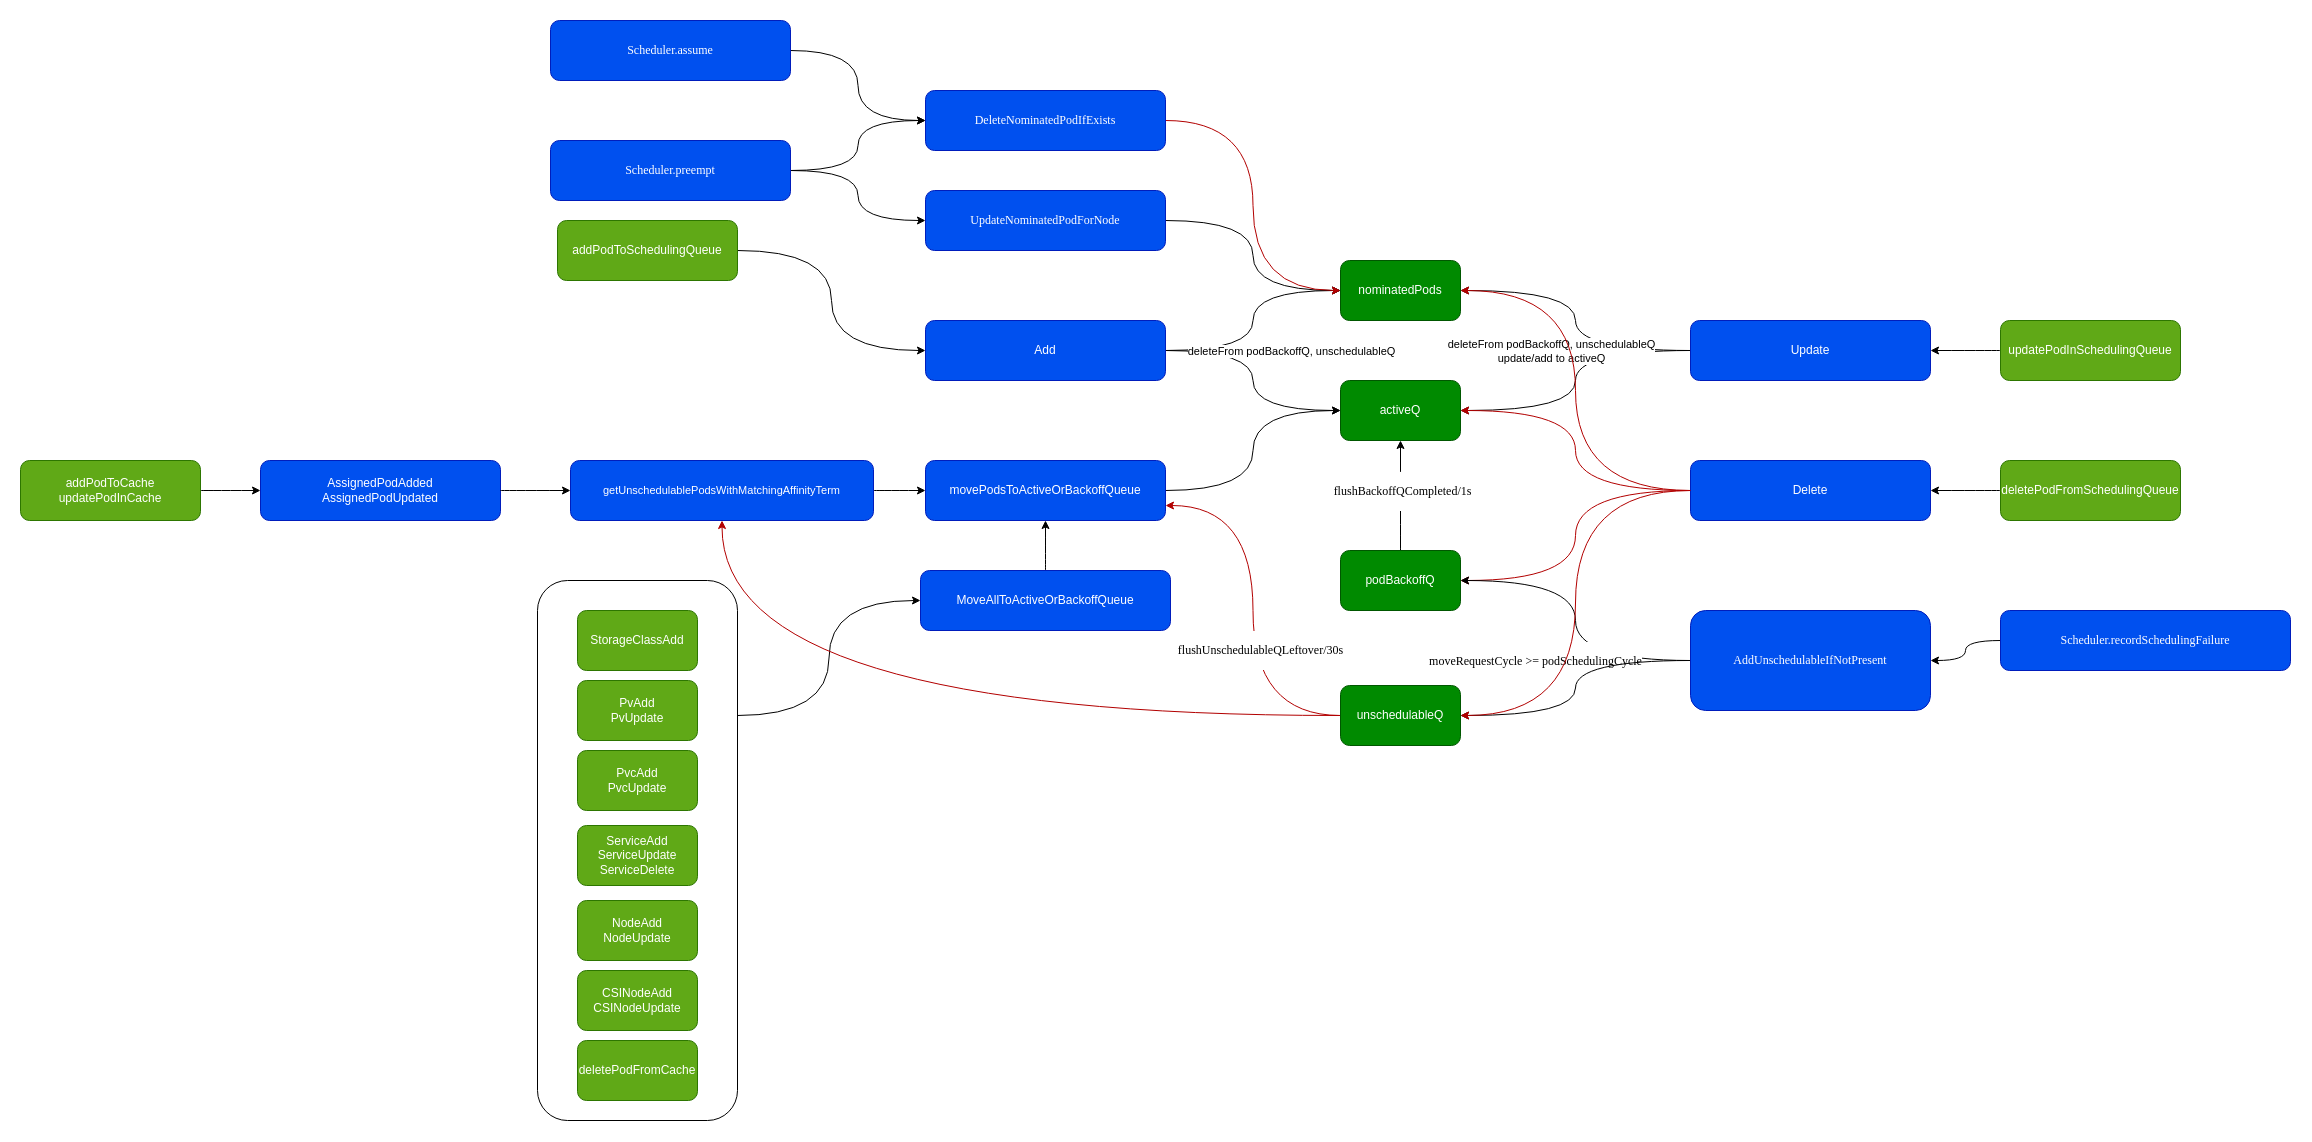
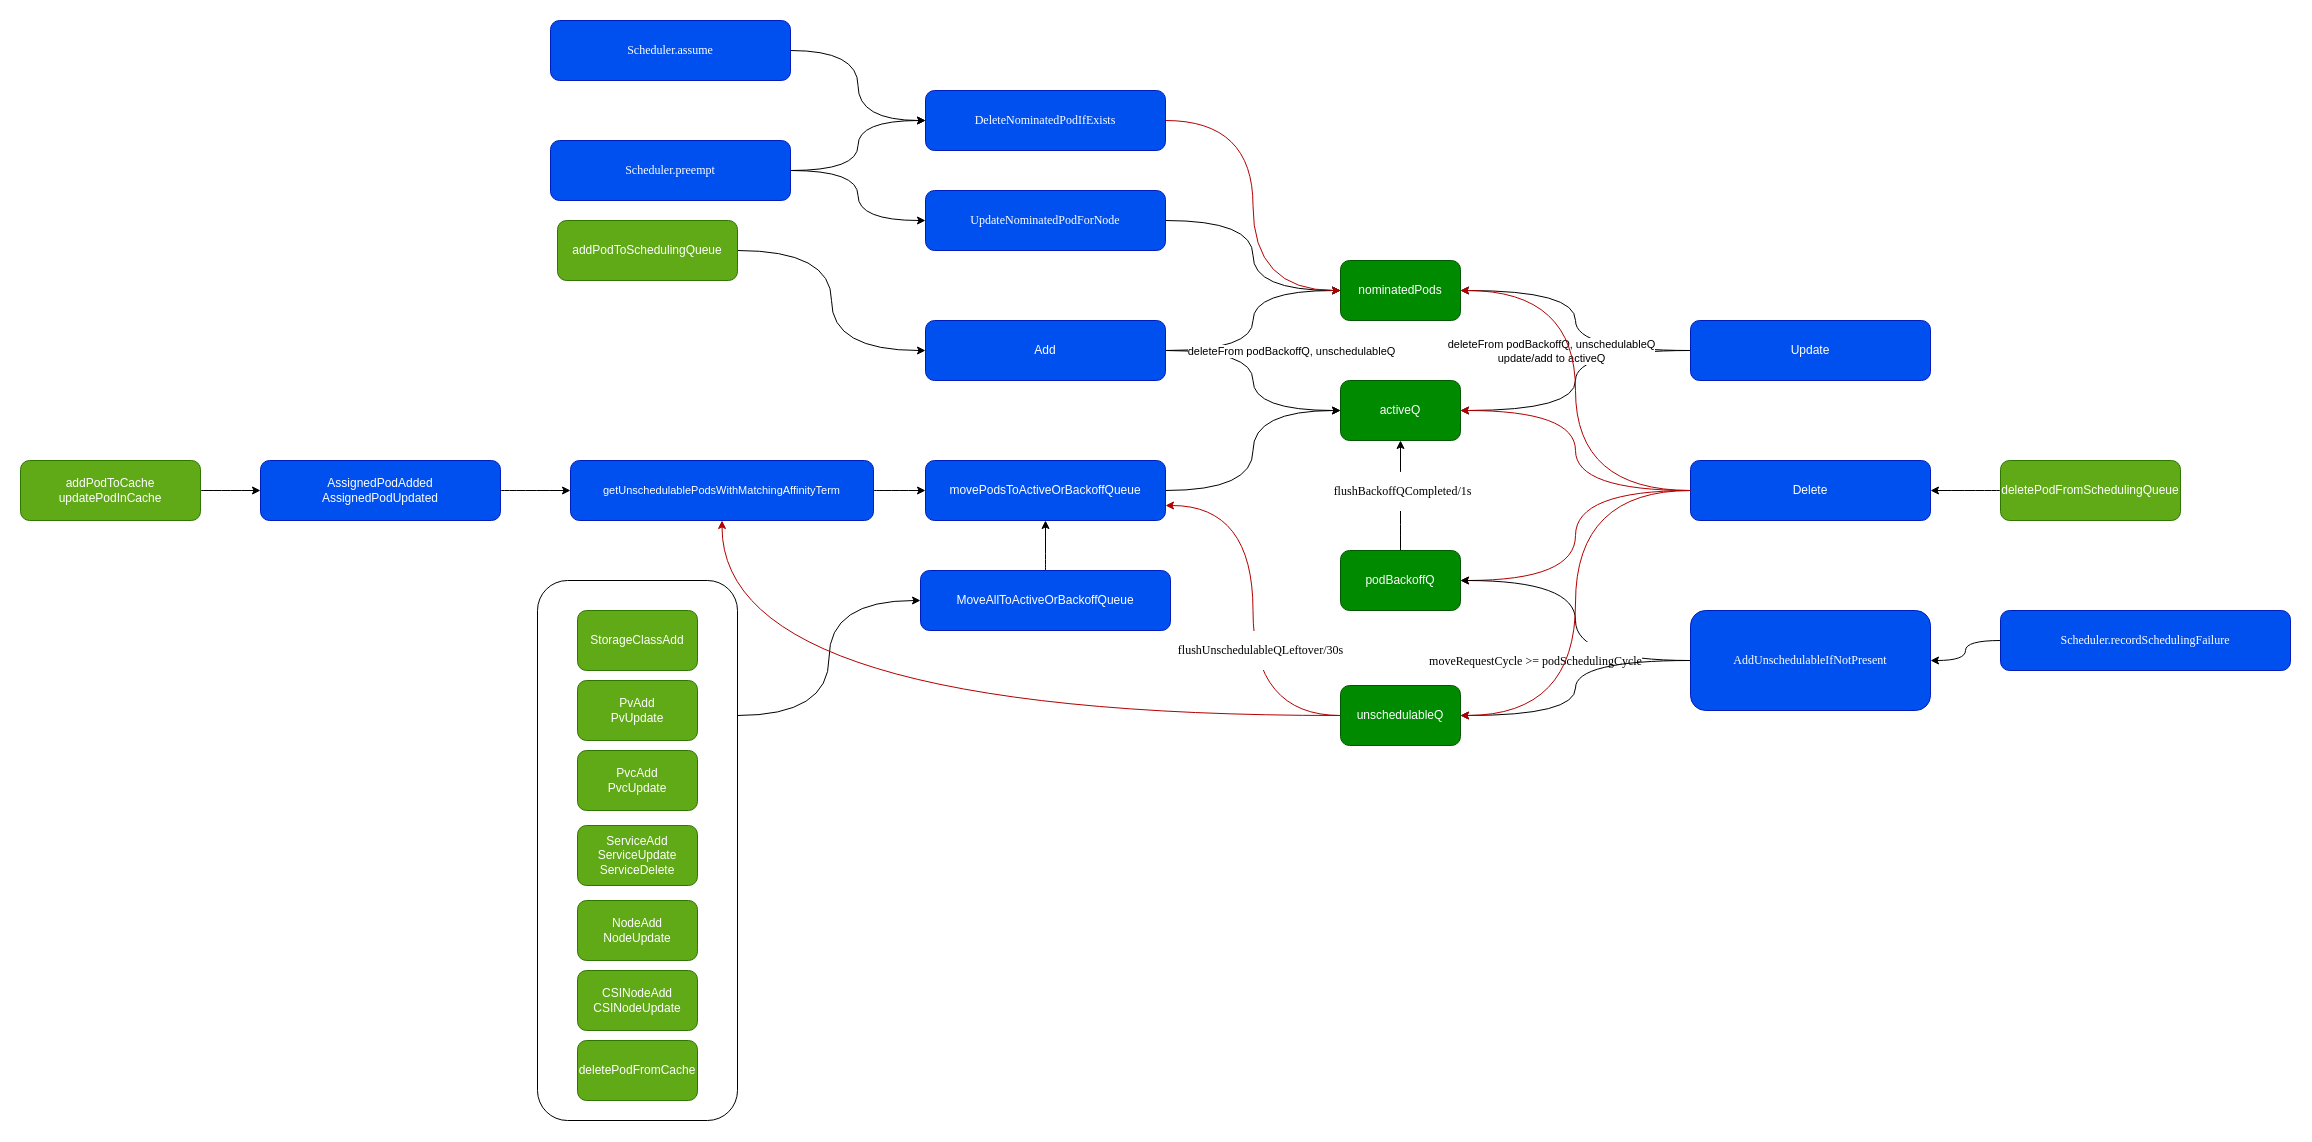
edge "updatePodInSchedulingQueue" -> "Update": removed
node "updatePodInSchedulingQueue": removed
